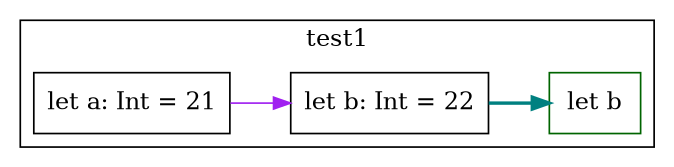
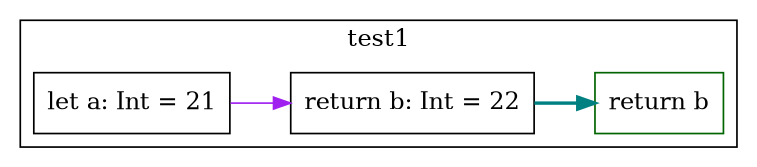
node "let b: Int = 22": label "let b: Int = 22" -> "return b: Int = 22"
node "let b": label "let b" -> "return b"
